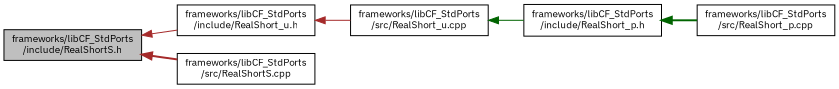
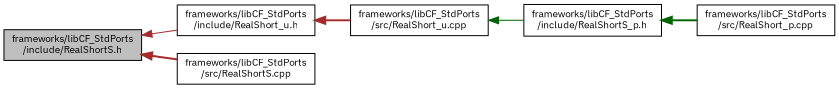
edge "frameworks/libCF_StdPorts /src/RealShort_u.cpp" -> "frameworks/libCF_StdPorts /include/RealShort_u.h": style solid -> bold
node "frameworks/libCF_StdPorts /include/RealShort_p.h": label "frameworks/libCF_StdPorts /include/RealShort_p.h" -> "frameworks/libCF_StdPorts /include/RealShortS_p.h"
